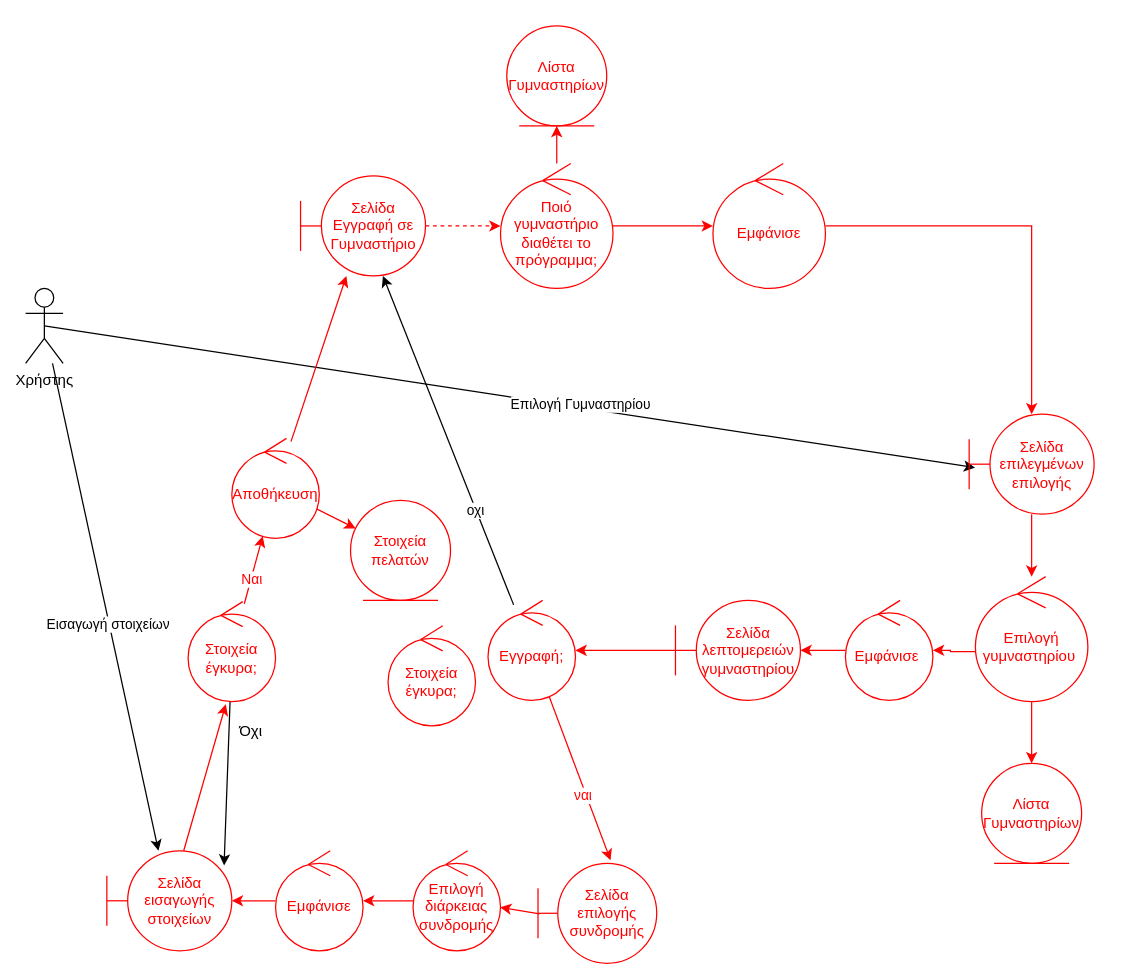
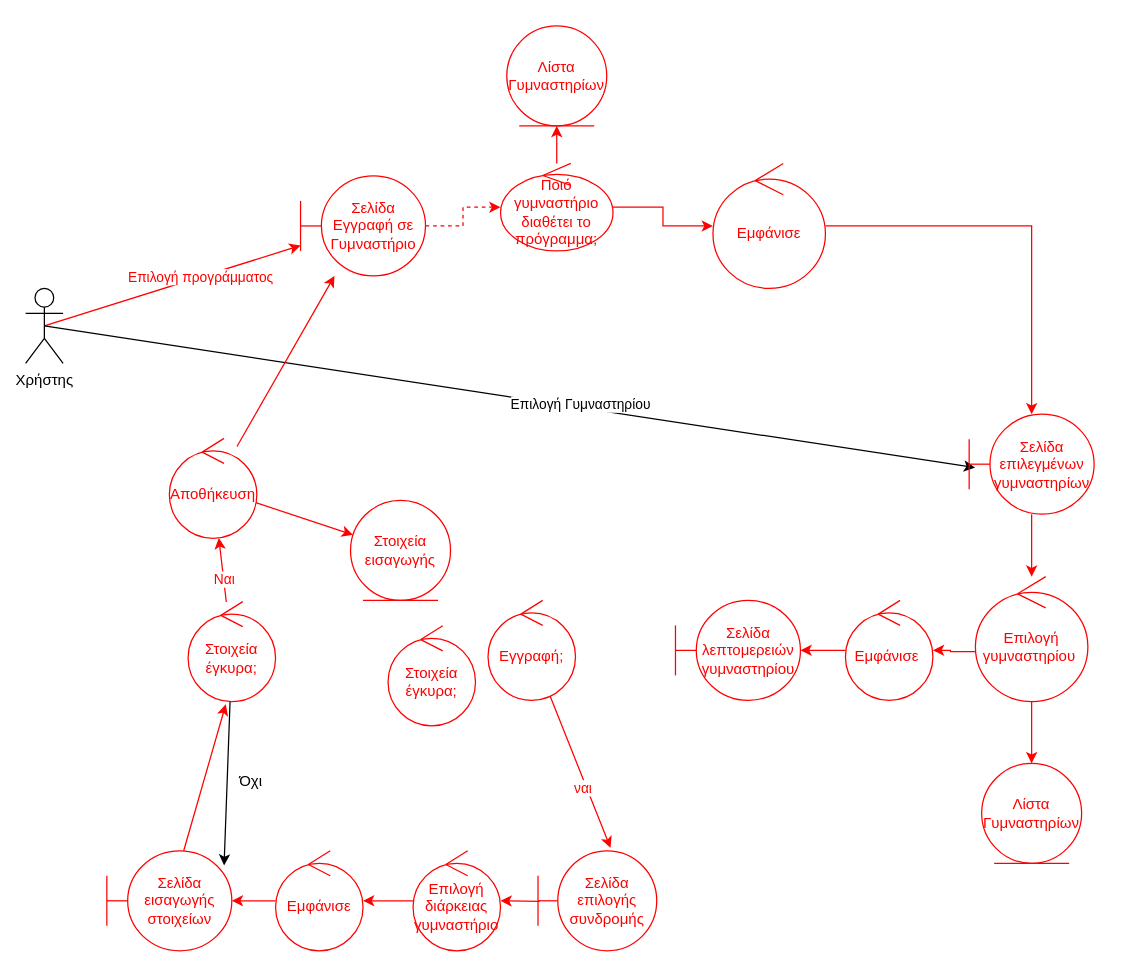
node "Ποιό γυμναστήριο διαθέτει το πρόγραμμα;": size 113x125 -> 113x88
edge "Χρήστης" -> "Σελίδα Εγγραφή σε Γυμναστήριο": added, label "Επιλογή προγράμματος"
edge "Εγγραφή;" -> "Σελίδα Εγγραφή σε Γυμναστήριο": removed, label "οχι"
node "Σελίδα επιλεγμένων επιλογής": label "Σελίδα επιλεγμένων επιλογής" -> "Σελίδα επιλεγμένων γυμναστηρίων"
node "Αποθήκευση": moved (276, 488) -> (213, 488)
edge "Χρήστης" -> "Σελίδα εισαγωγής στοιχείων": removed, label "Εισαγωγή στοιχείων"
node "Στοιχεία πελατών": label "Στοιχεία πελατών" -> "Στοιχεία εισαγωγής"
edge "Σελίδα λεπτομερειών γυμναστηρίου" -> "Εγγραφή;": removed
node "Όχι": moved (251, 732) -> (251, 782)
node "Επιλογή διάρκειας συνδρομής": label "Επιλογή διάρκειας συνδρομής" -> "Επιλογή διάρκειας γυμναστήριο"
node "Σελίδα επιλογής συνδρομής": moved (598, 913) -> (598, 901)
